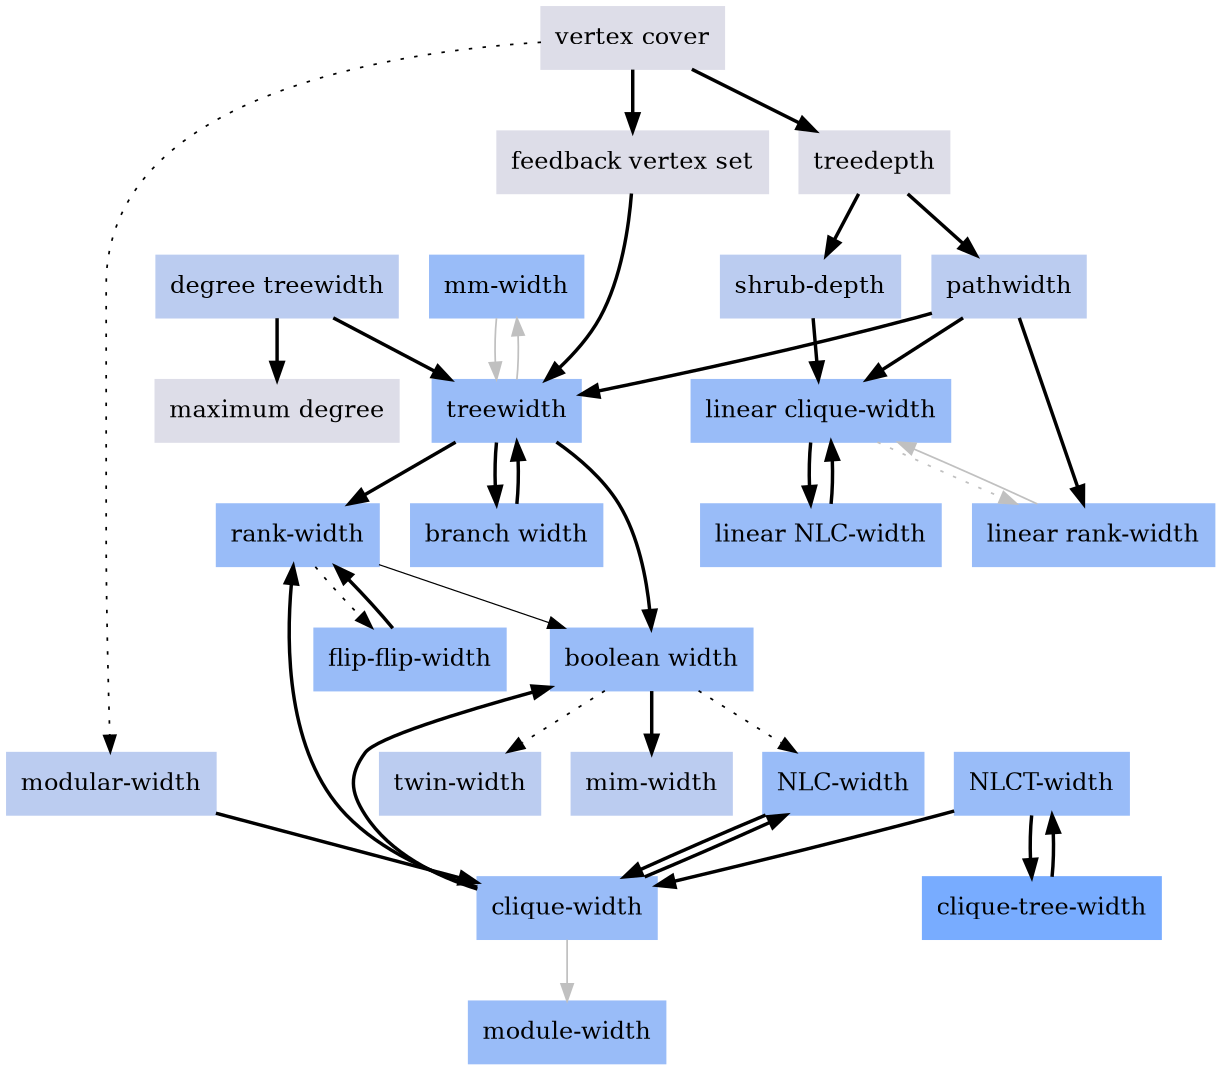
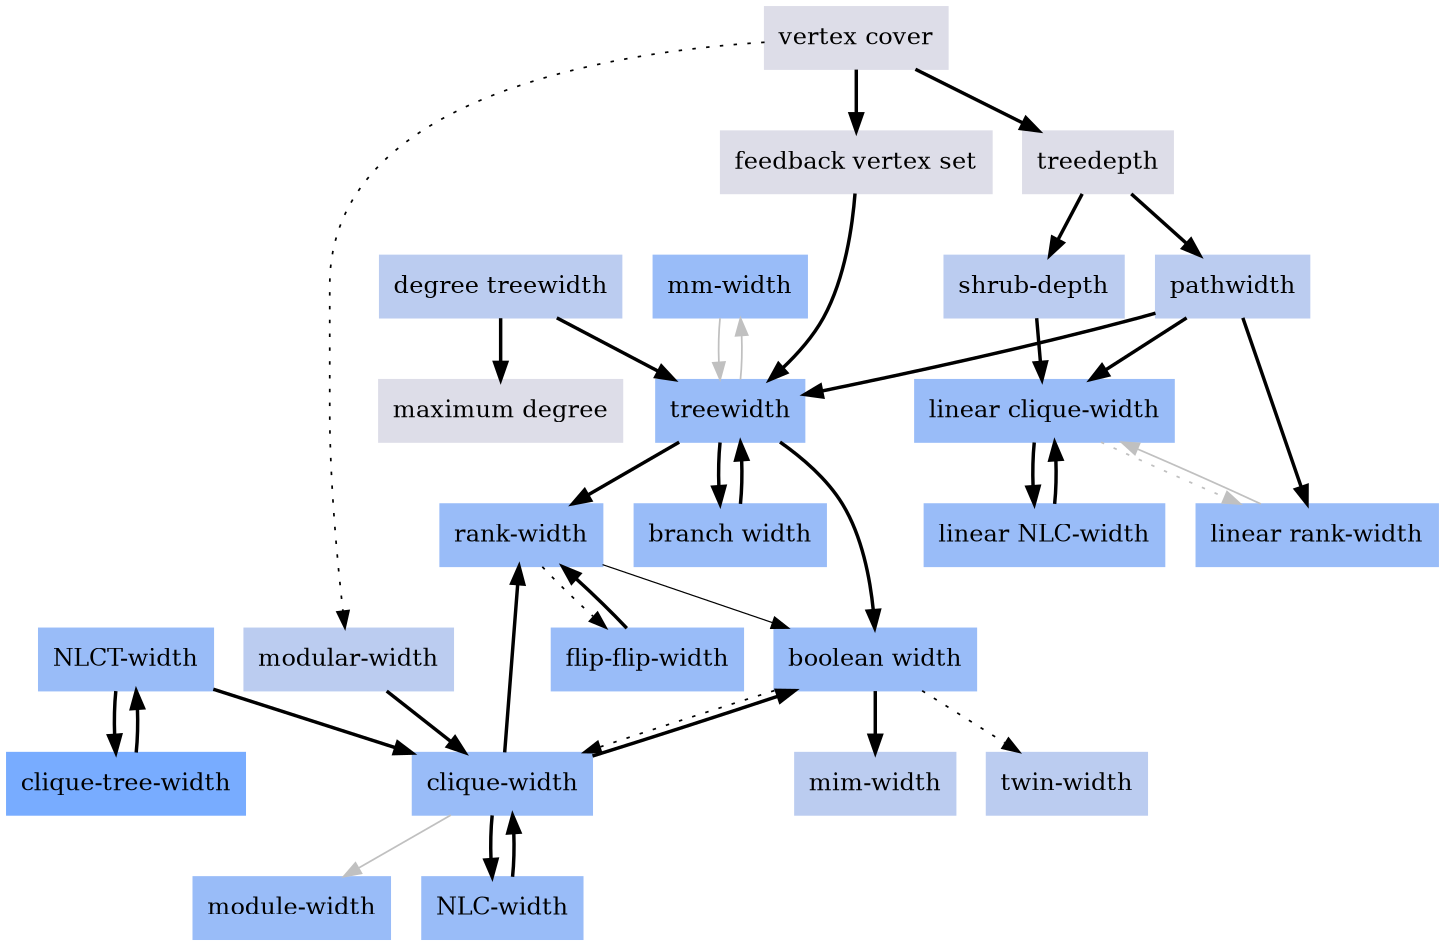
edge "boolean width" -> "NLC-width": now "boolean width" -> "clique-width"
